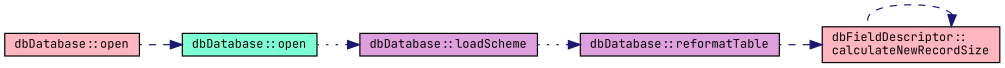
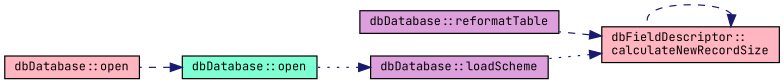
edge "dbDatabase::loadScheme" -> "dbDatabase::reformatTable": now "dbDatabase::loadScheme" -> "dbFieldDescriptor:: calculateNewRecordSize"
